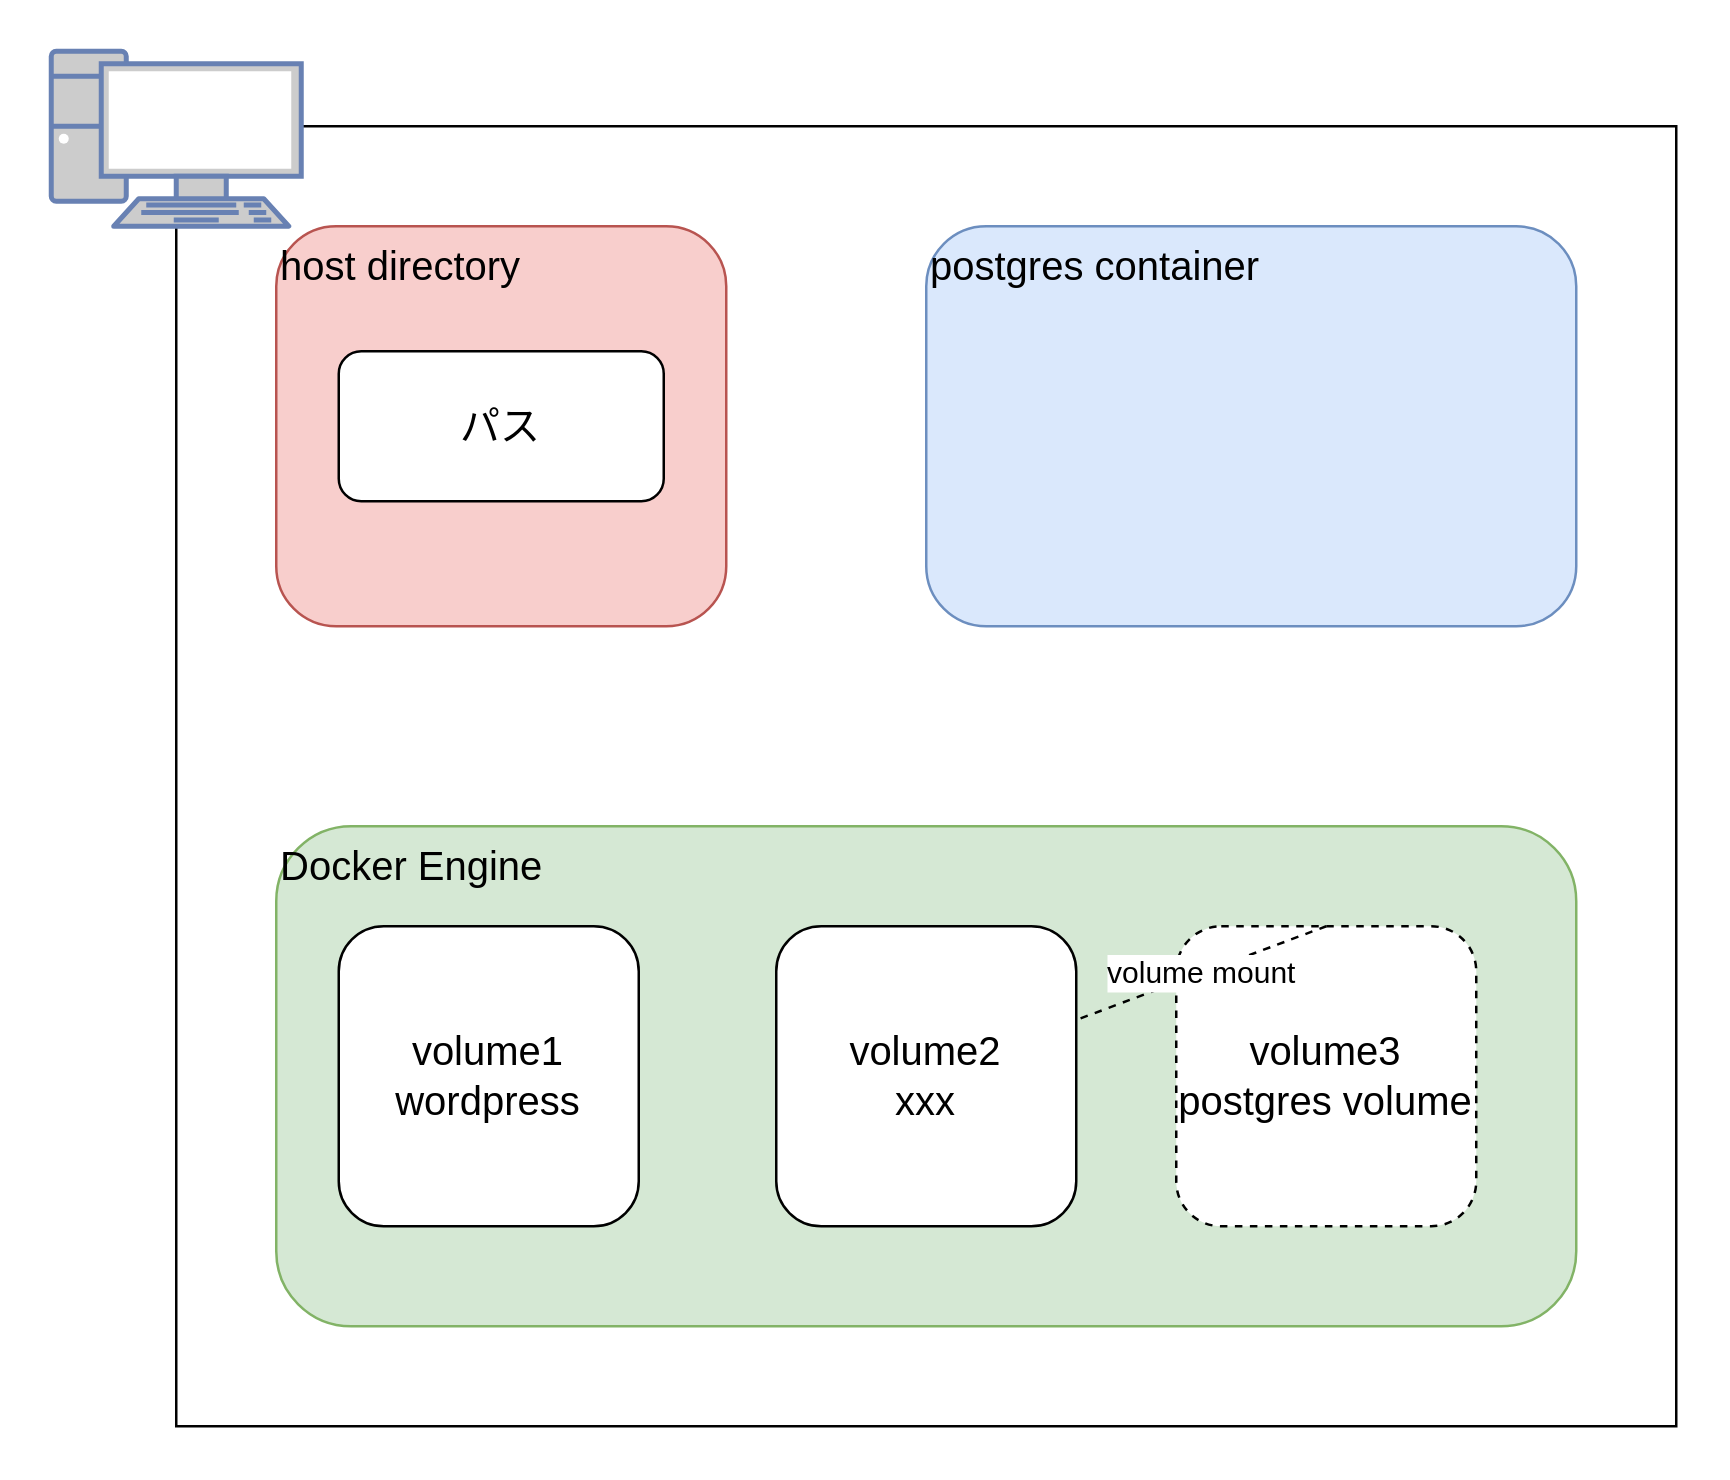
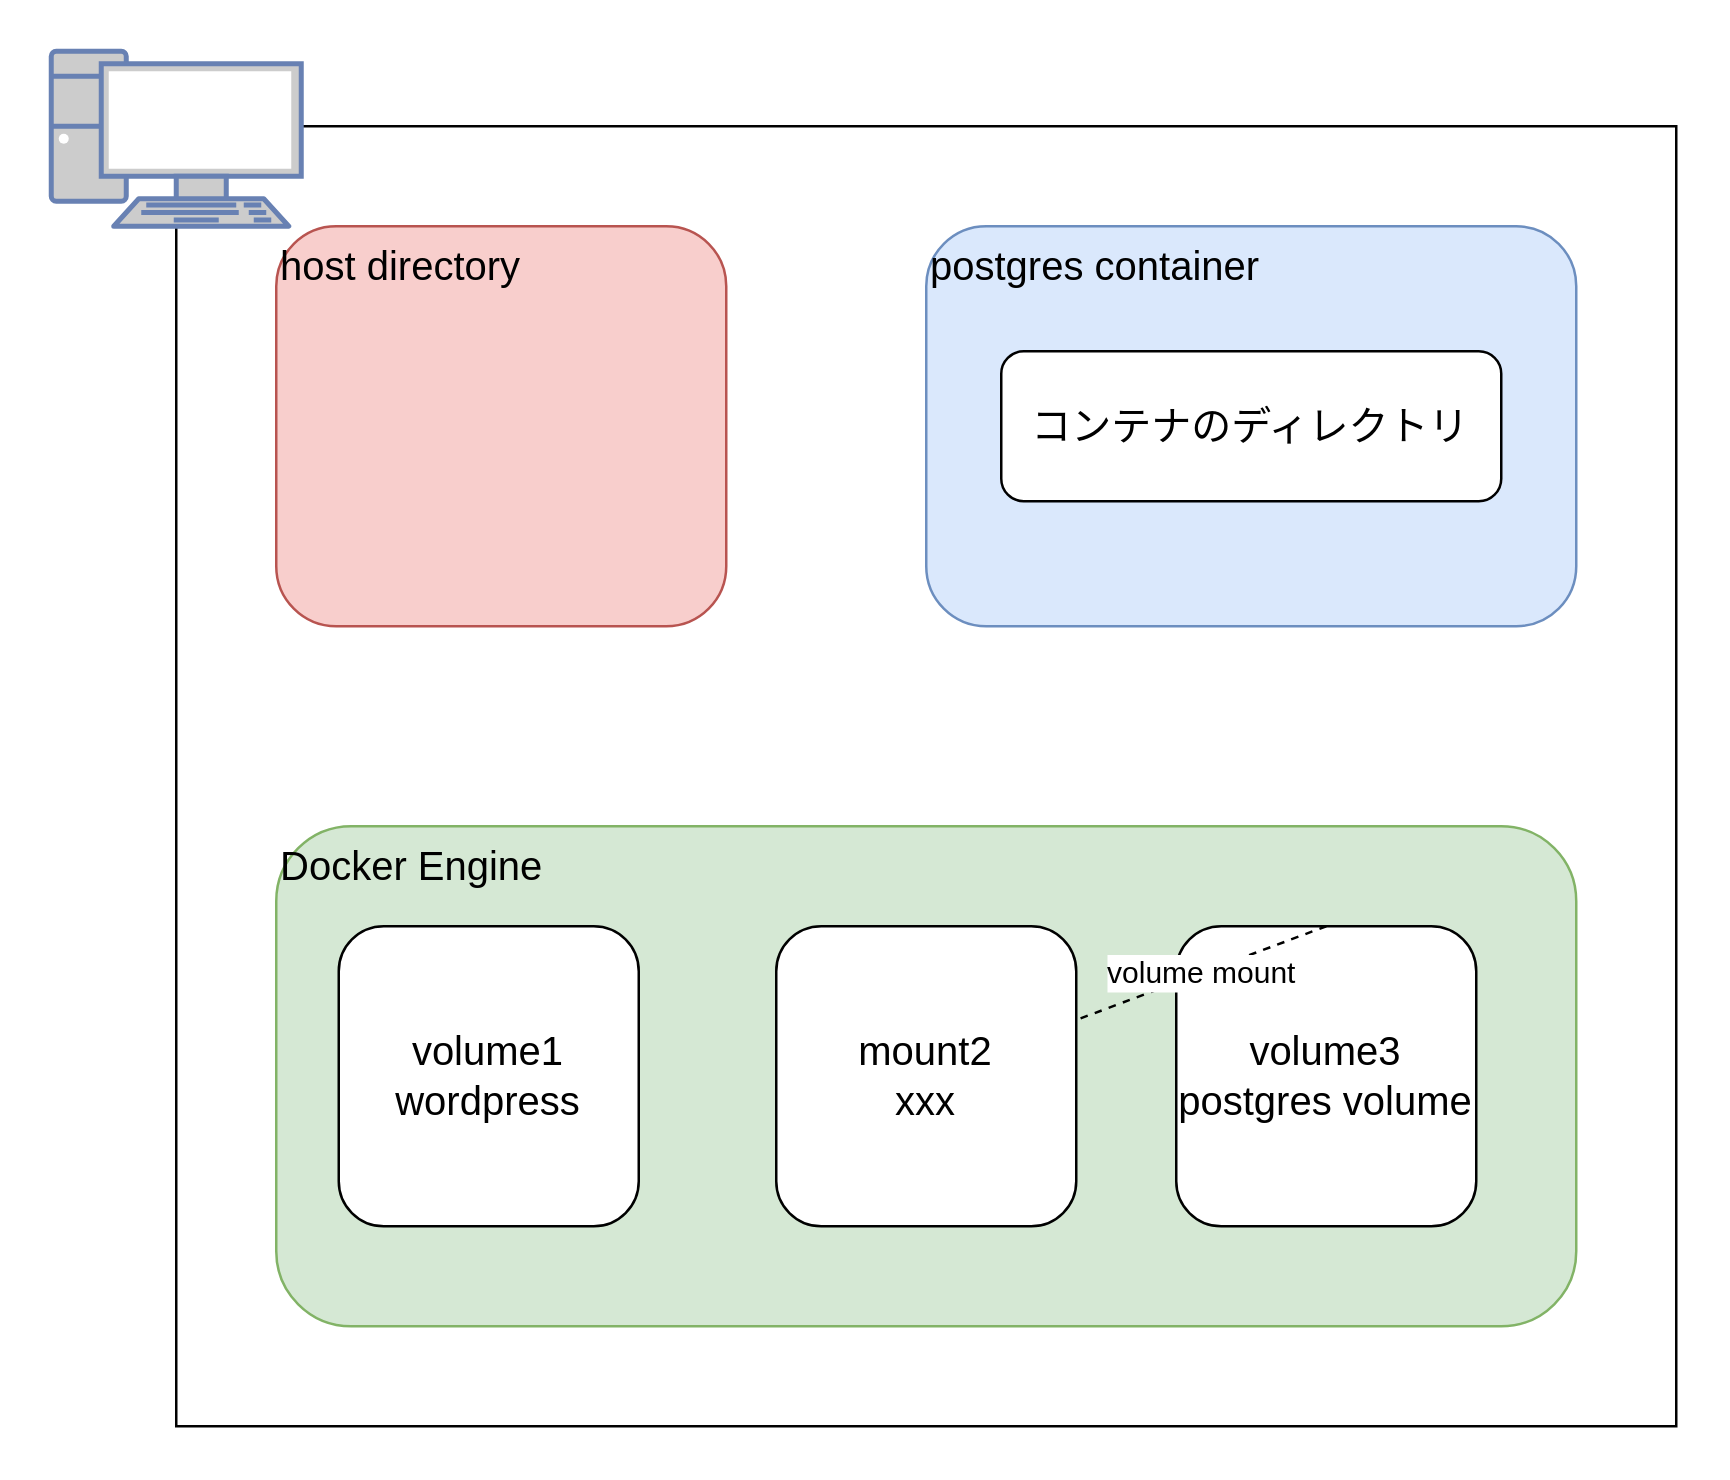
node "パス": removed
node "コンテナのディレクトリ": added
node "volume2 xxx": label "volume2 xxx" -> "mount2 xxx"
node "volume3 postgres volume": style dashed -> solid
